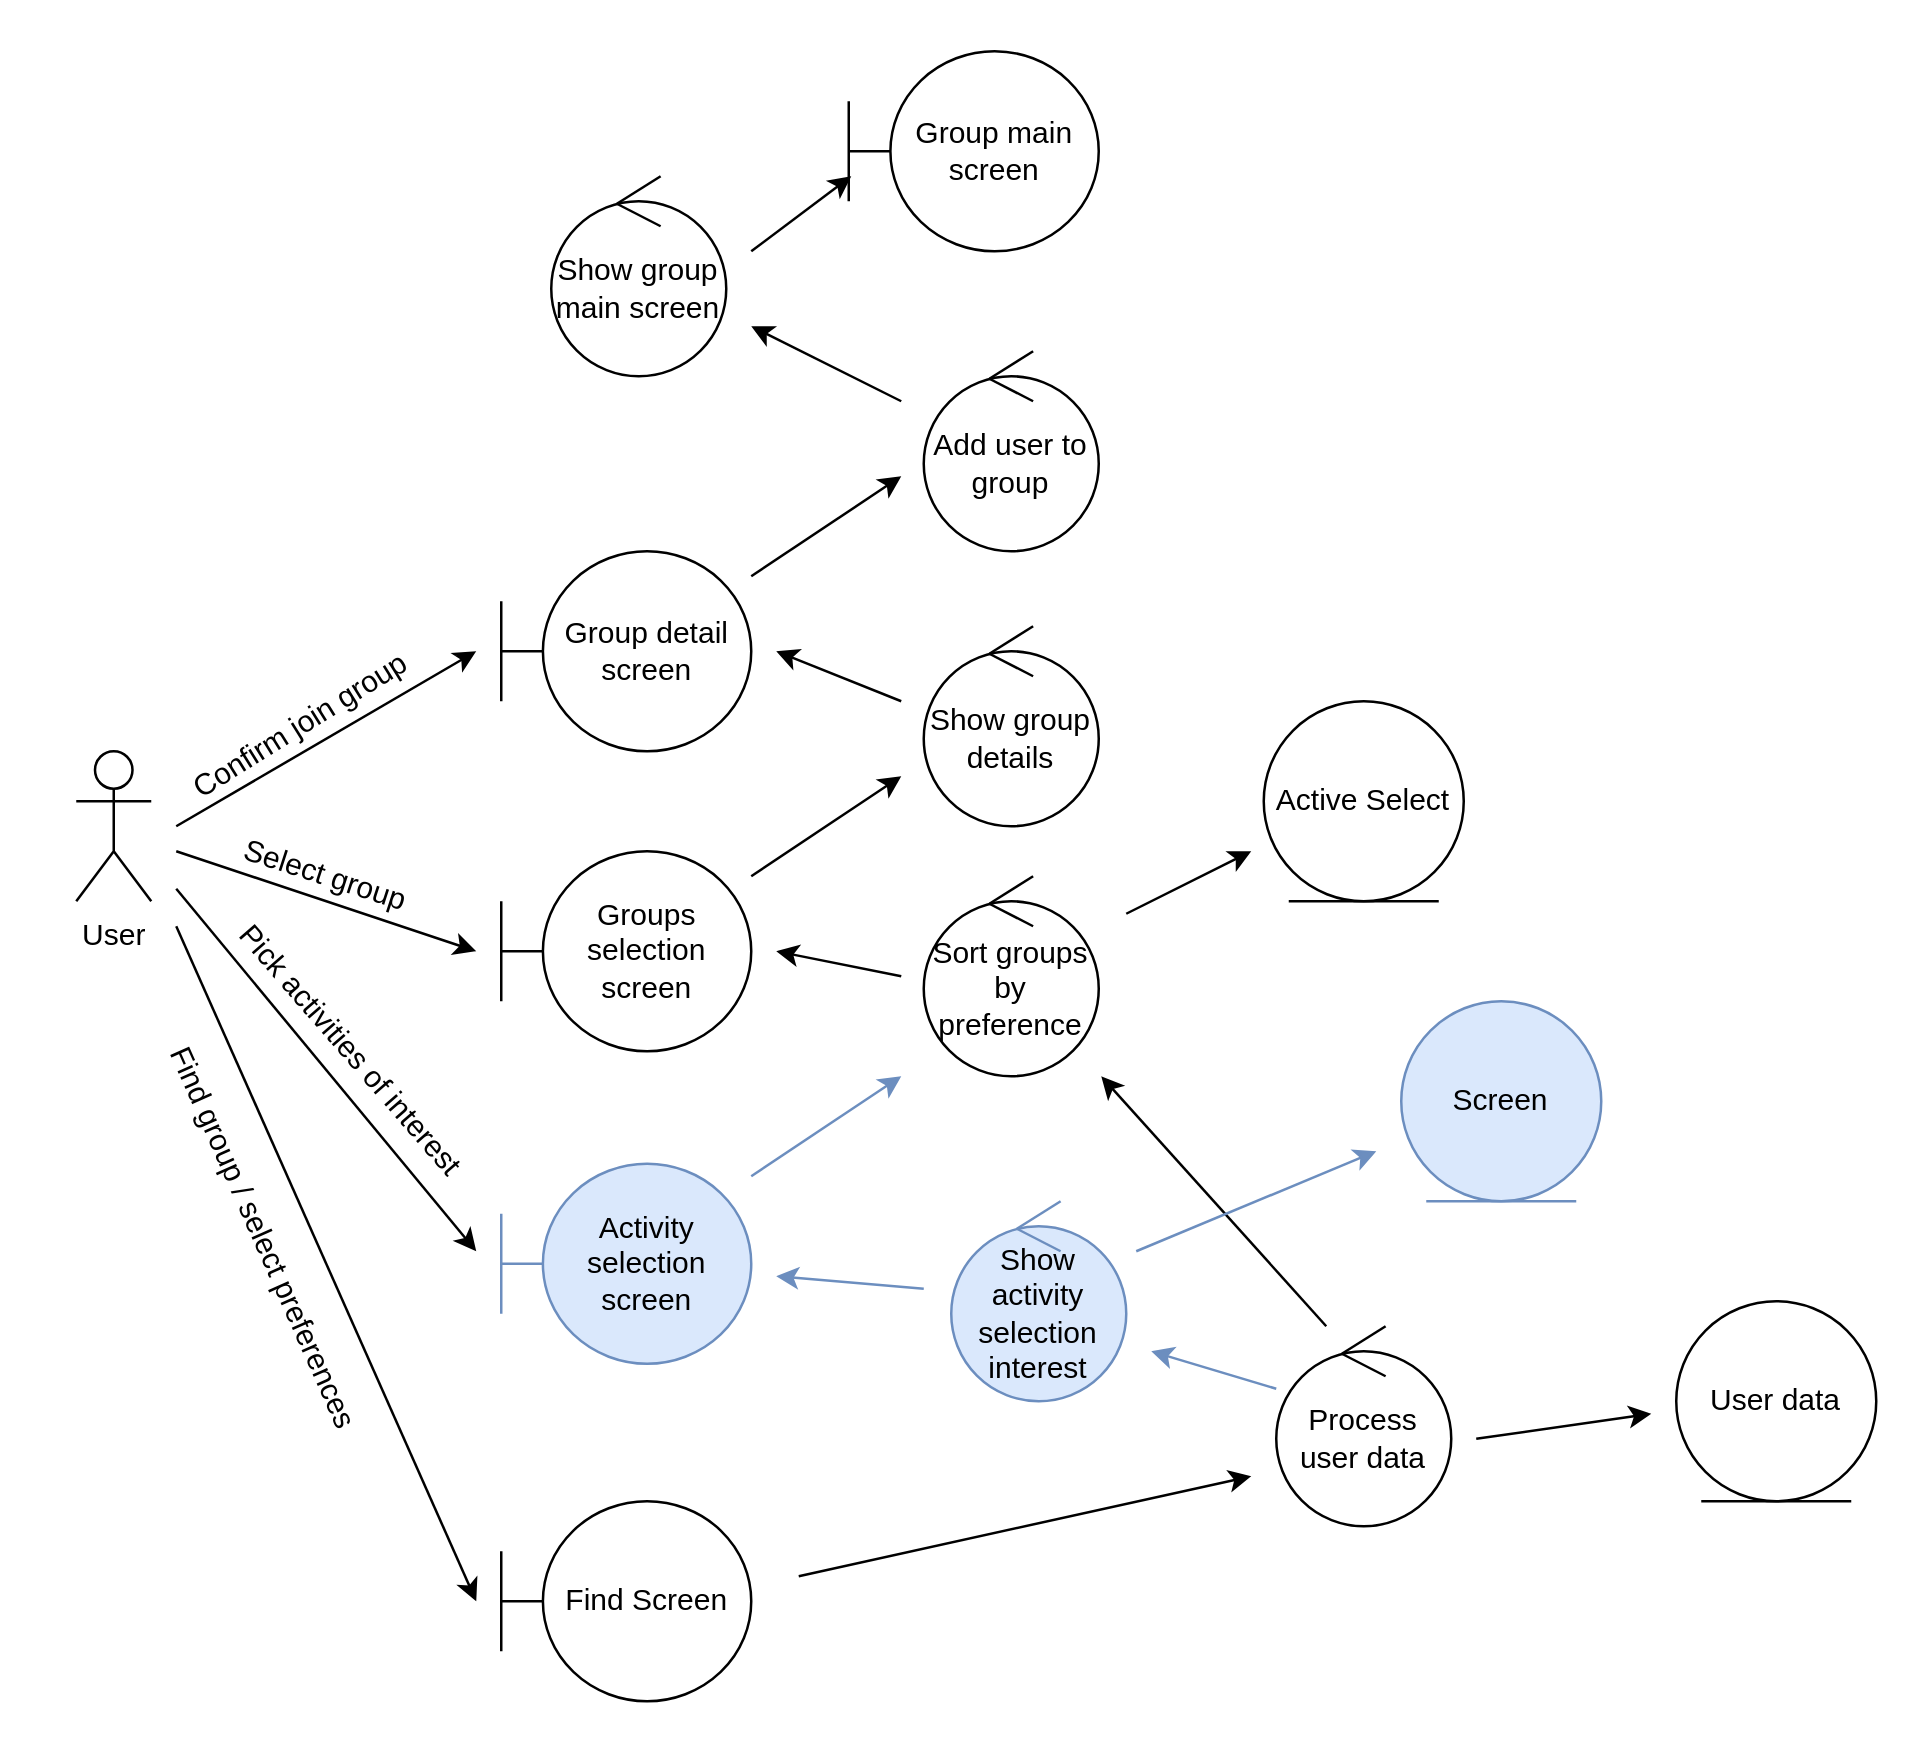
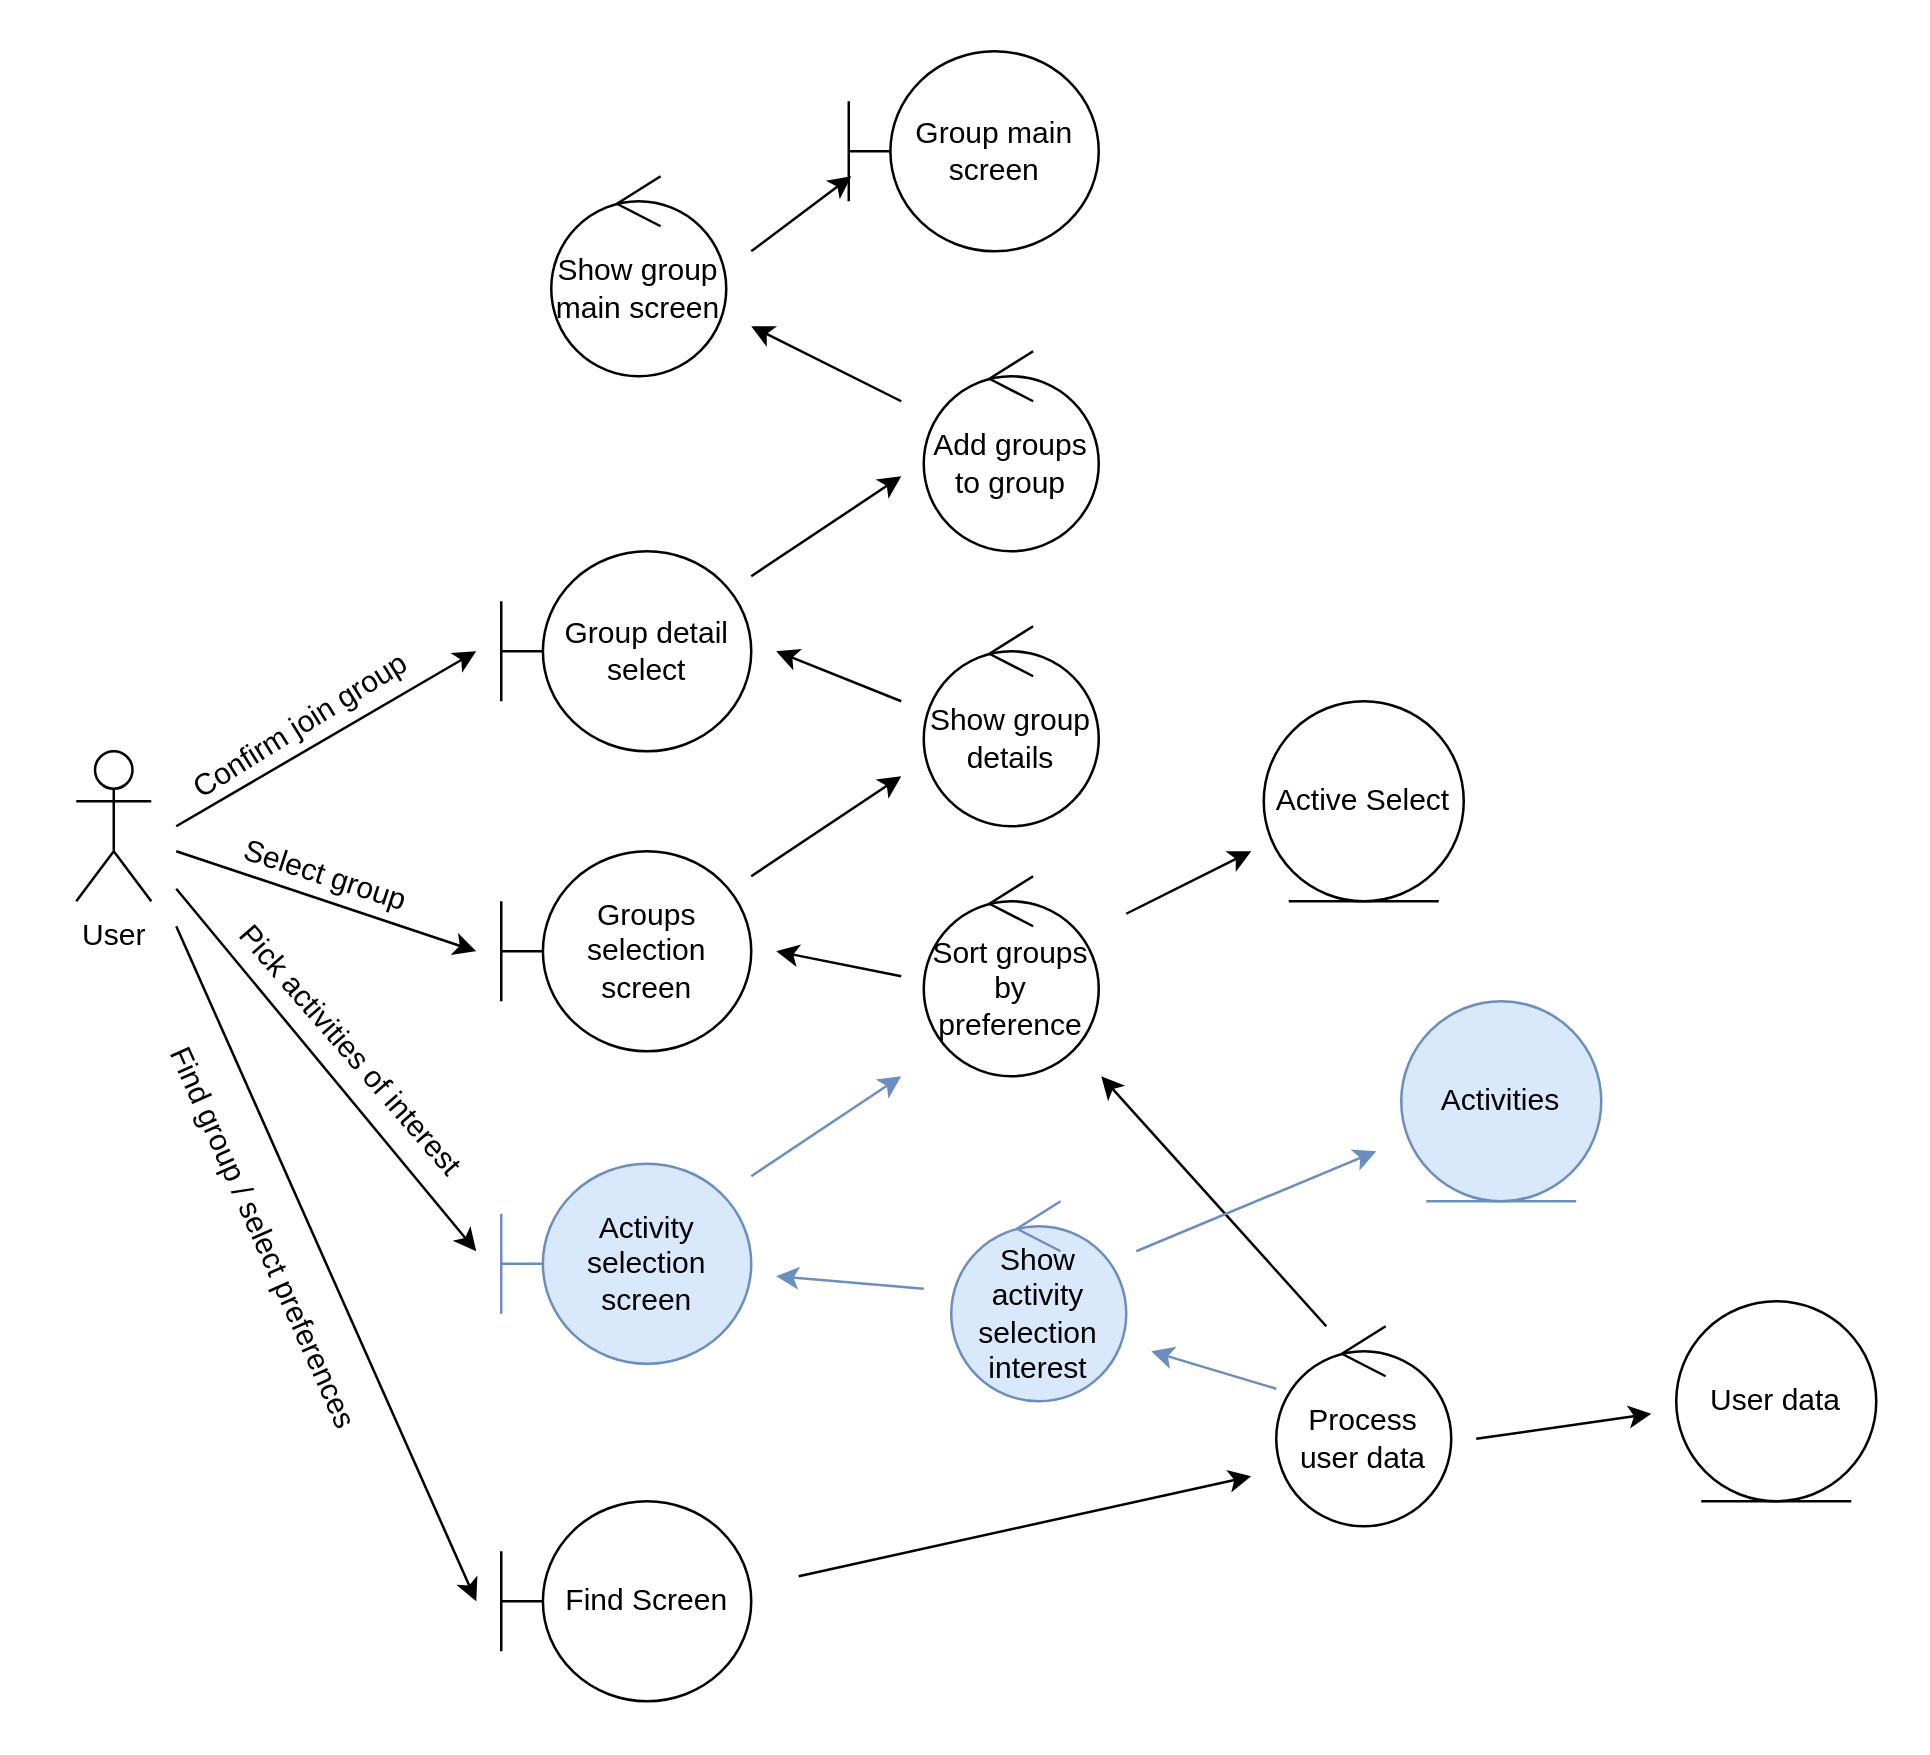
node "Add user to group": label "Add user to group" -> "Add groups to group"
node "Group detail screen": label "Group detail screen" -> "Group detail select"
node "Screen": label "Screen" -> "Activities"
